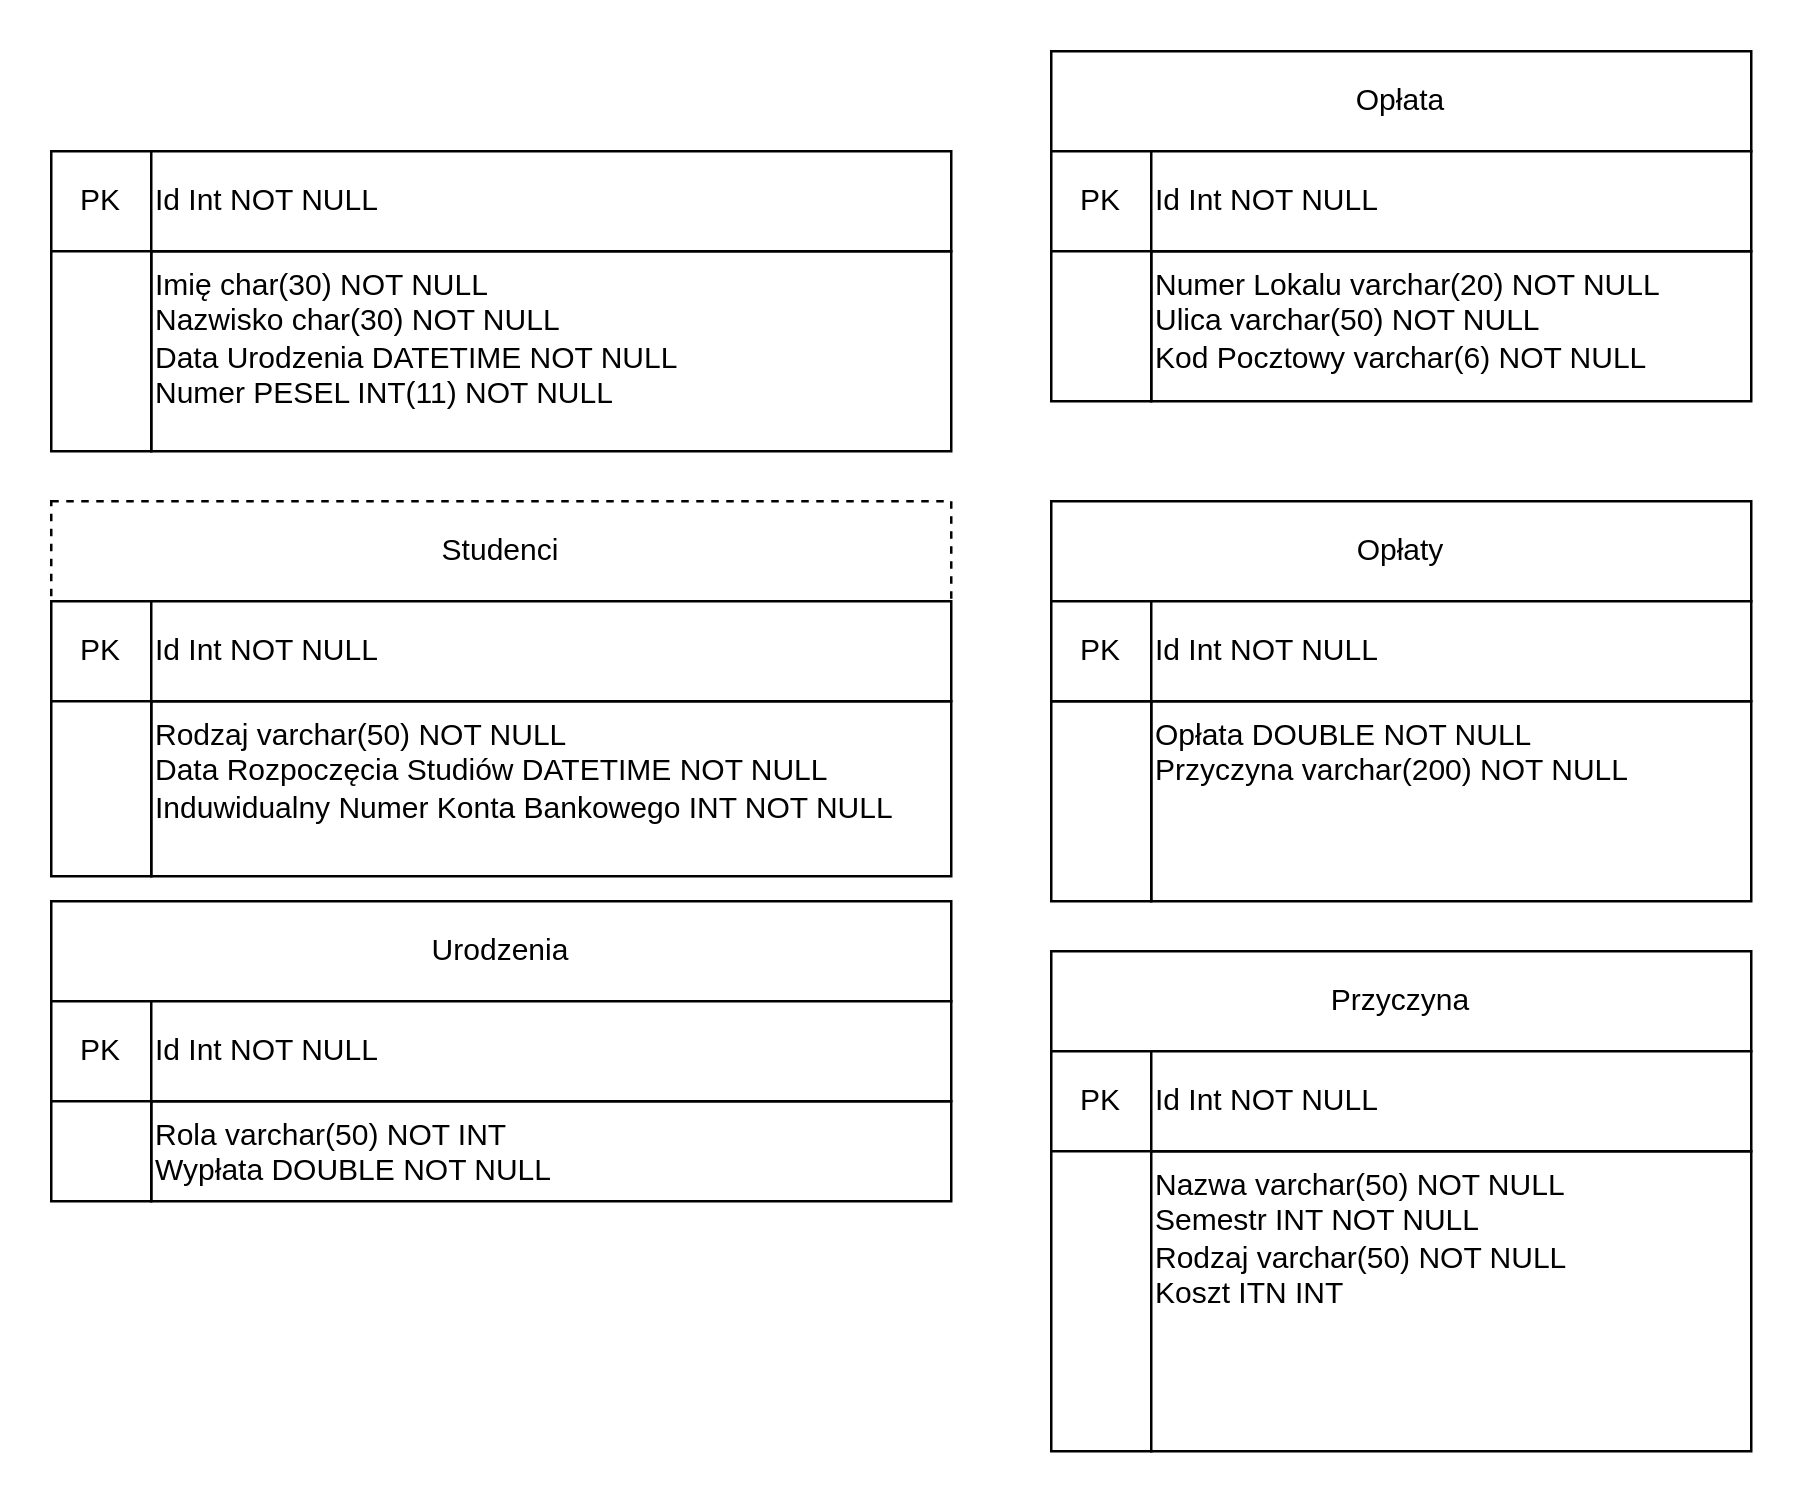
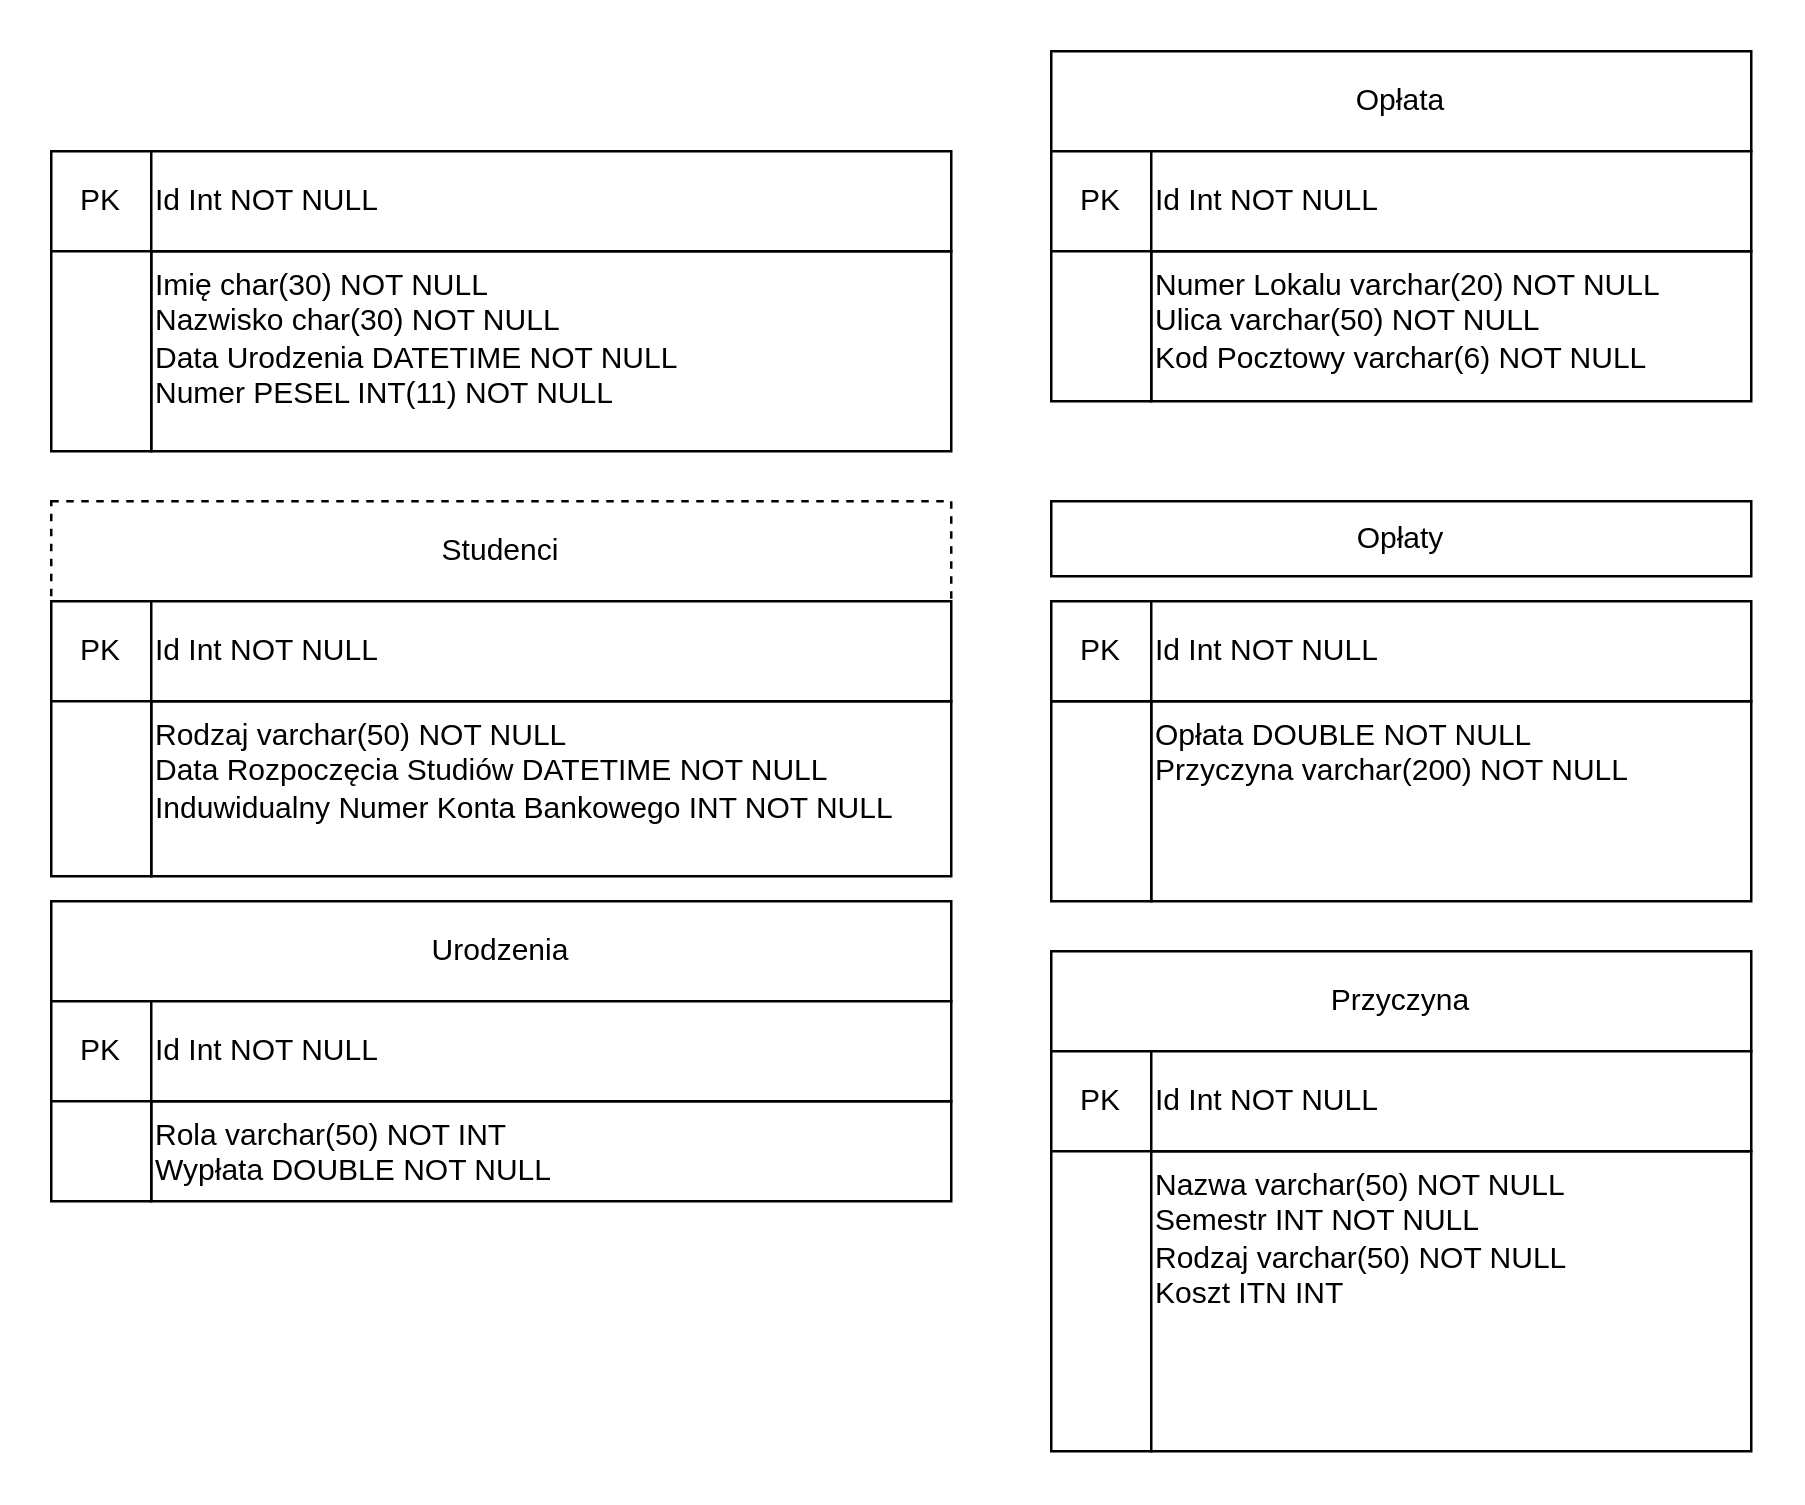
node "Opłaty": size 700x100 -> 700x75
